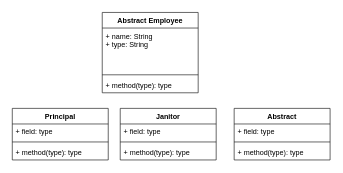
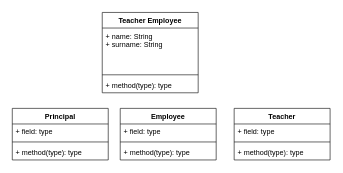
node "Abstract Employee": label "Abstract Employee" -> "Teacher Employee"
node "+ name: String + type: String": label "+ name: String + type: String" -> "+ name: String + surname: String"
node "Janitor": label "Janitor" -> "Employee"
node "Abstract": label "Abstract" -> "Teacher"
